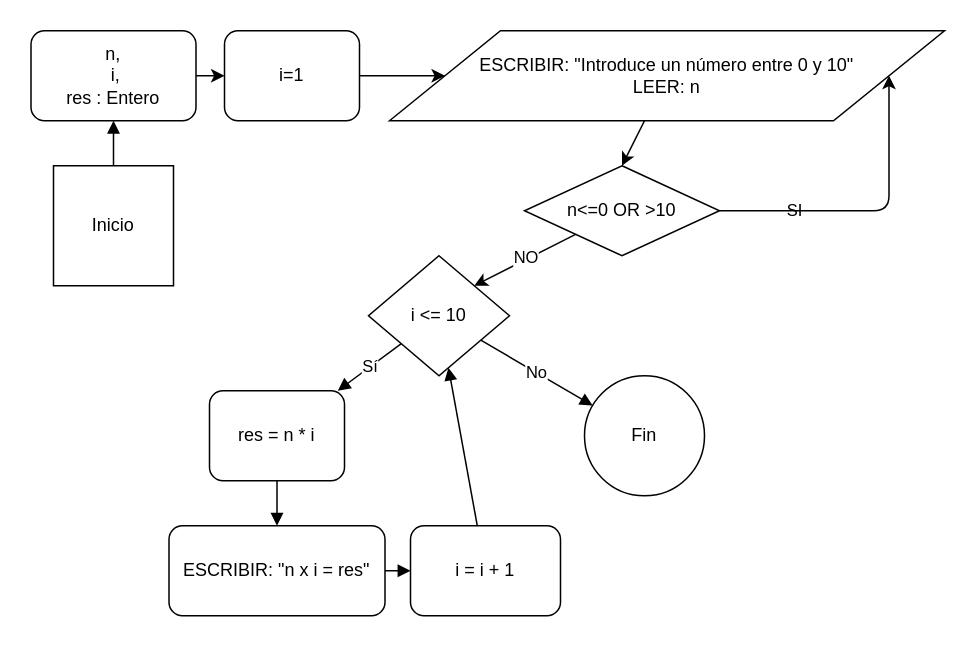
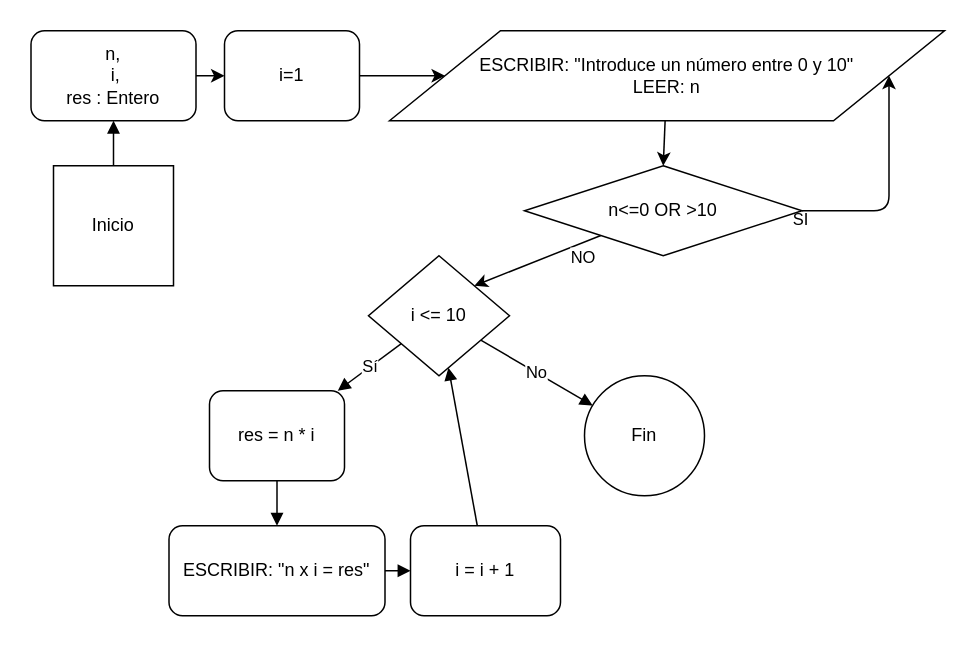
node "n<=0 OR >10": size 195x90 -> 278x90
